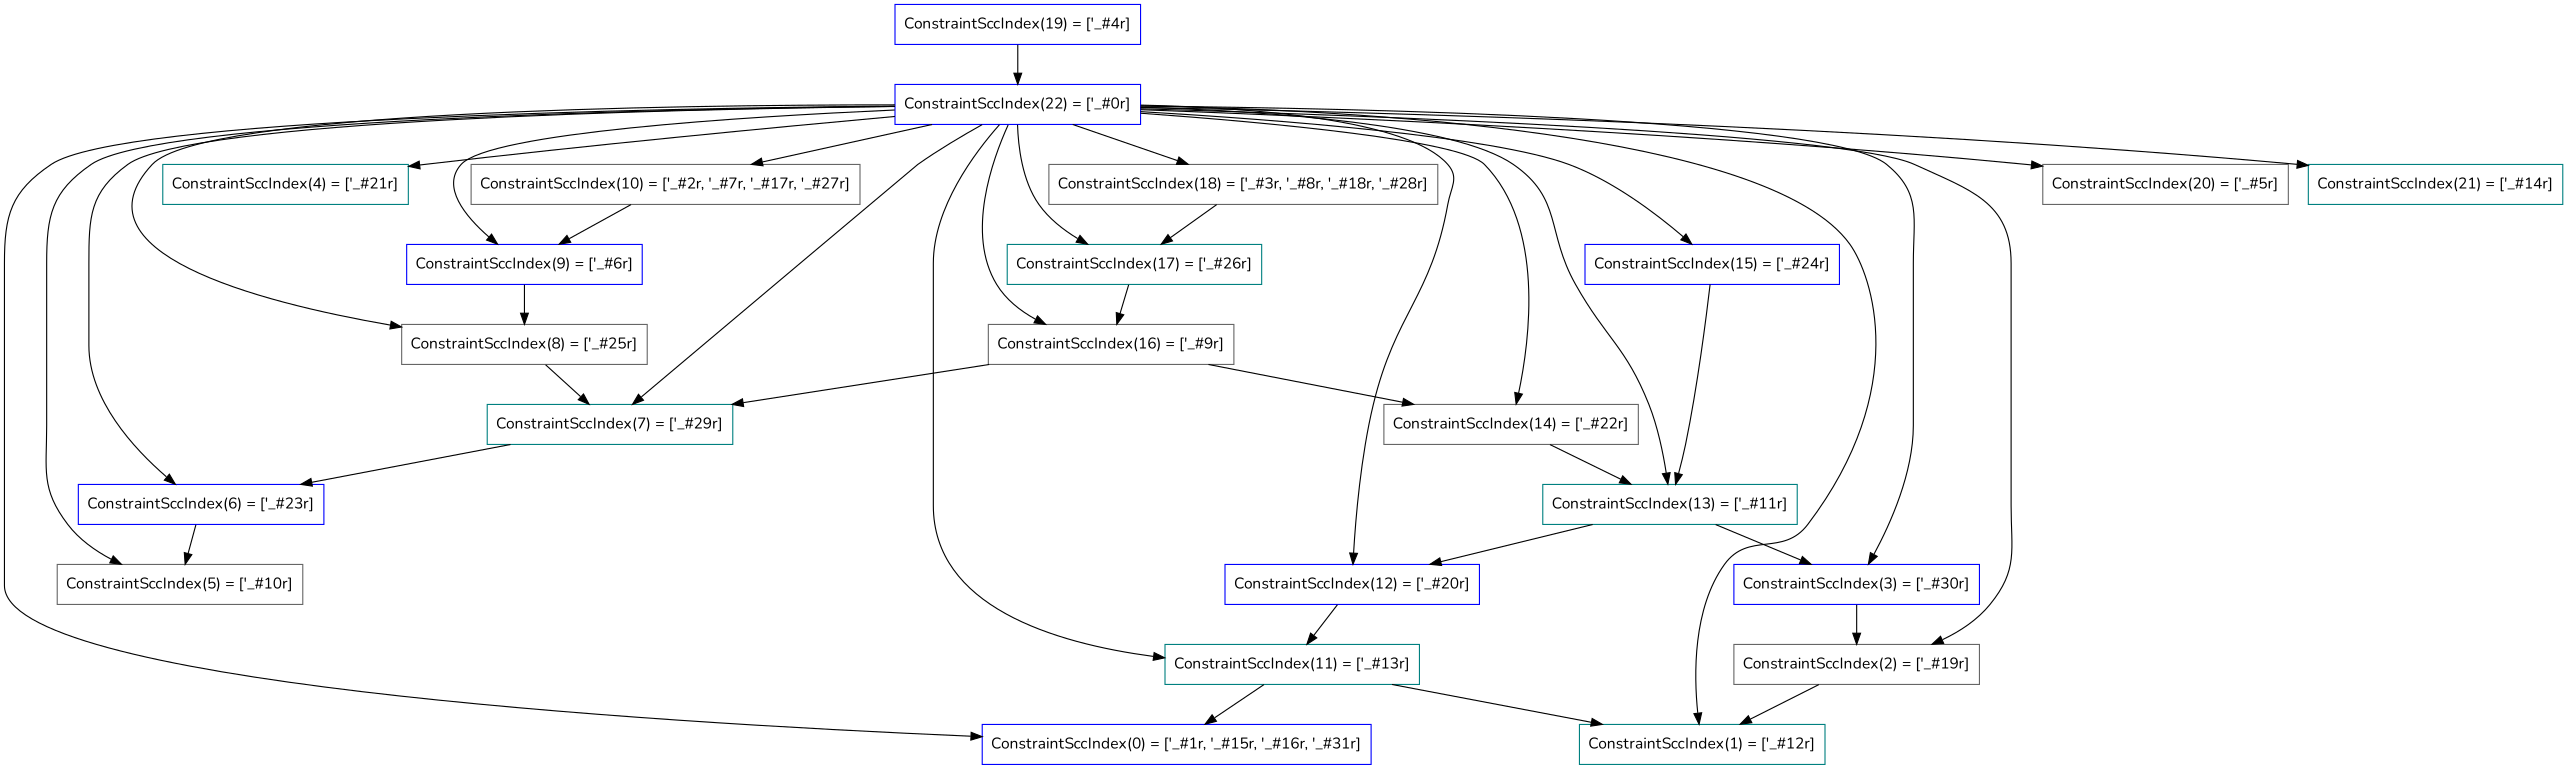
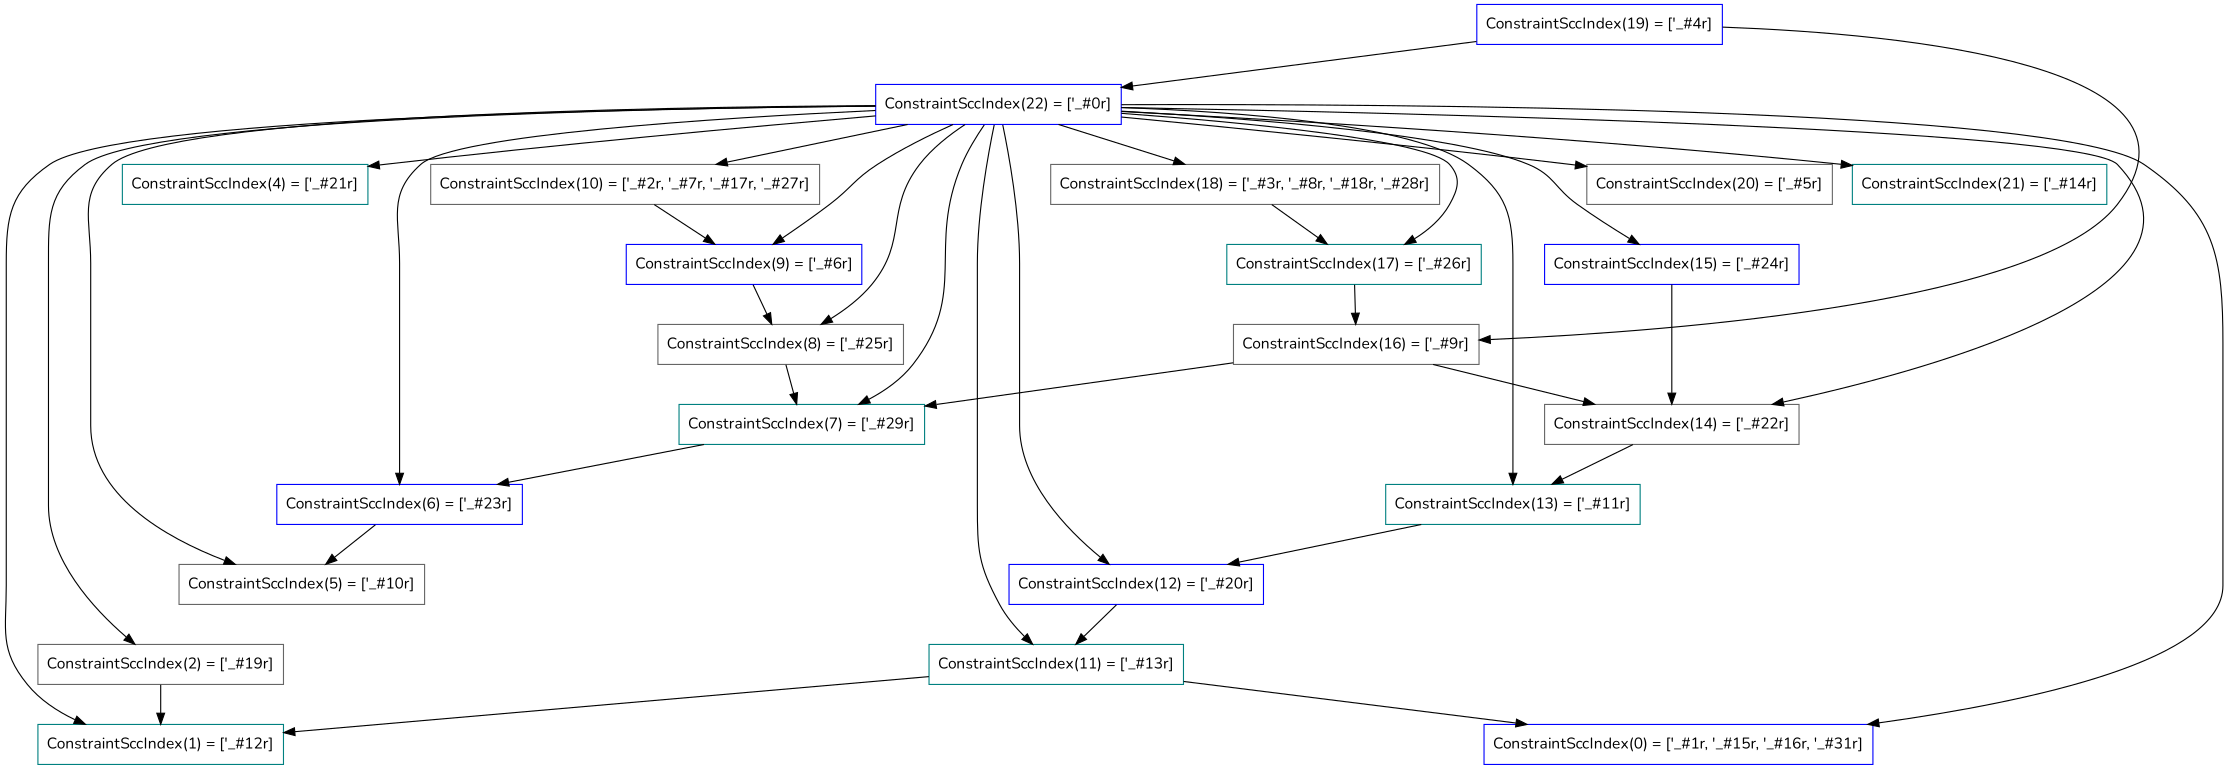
edge "ConstraintSccIndex(22) = ['_#0r]" -> "ConstraintSccIndex(16) = ['_#9r]": now "ConstraintSccIndex(19) = ['_#4r]" -> "ConstraintSccIndex(16) = ['_#9r]"
edge "ConstraintSccIndex(15) = ['_#24r]" -> "ConstraintSccIndex(13) = ['_#11r]": now "ConstraintSccIndex(15) = ['_#24r]" -> "ConstraintSccIndex(14) = ['_#22r]"
node "ConstraintSccIndex(3) = ['_#30r]": removed
